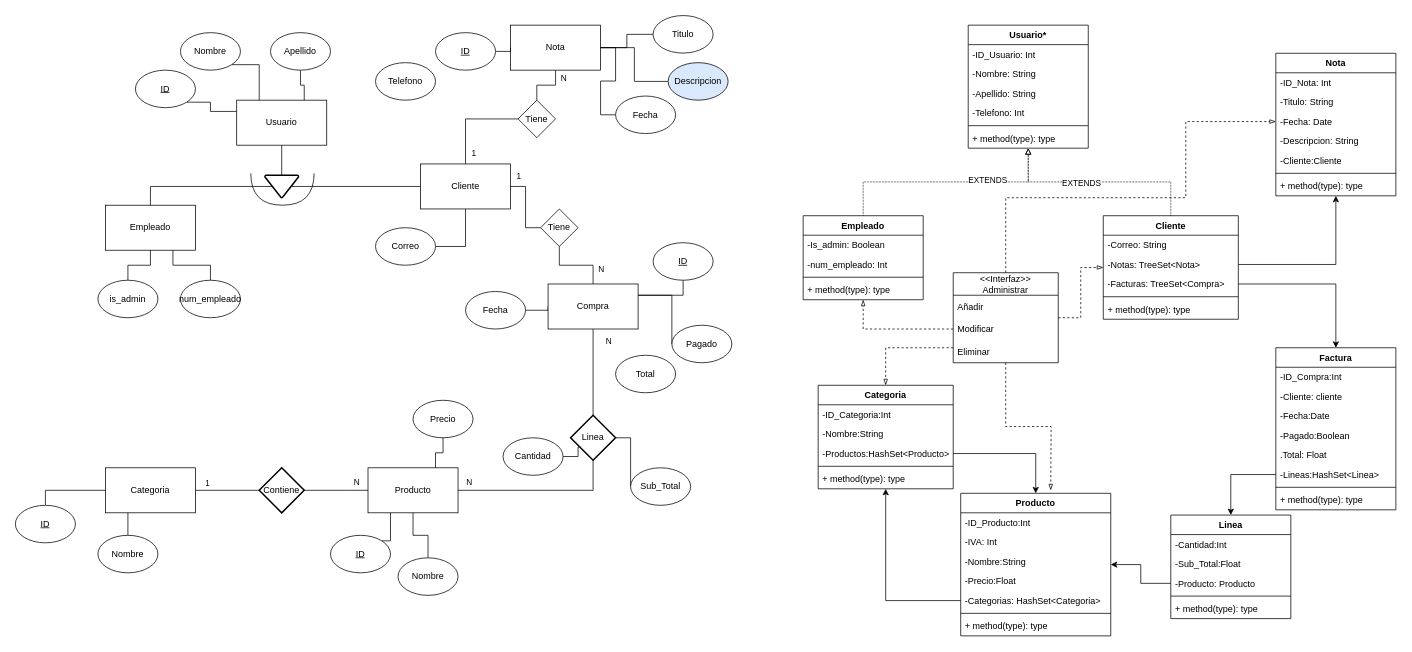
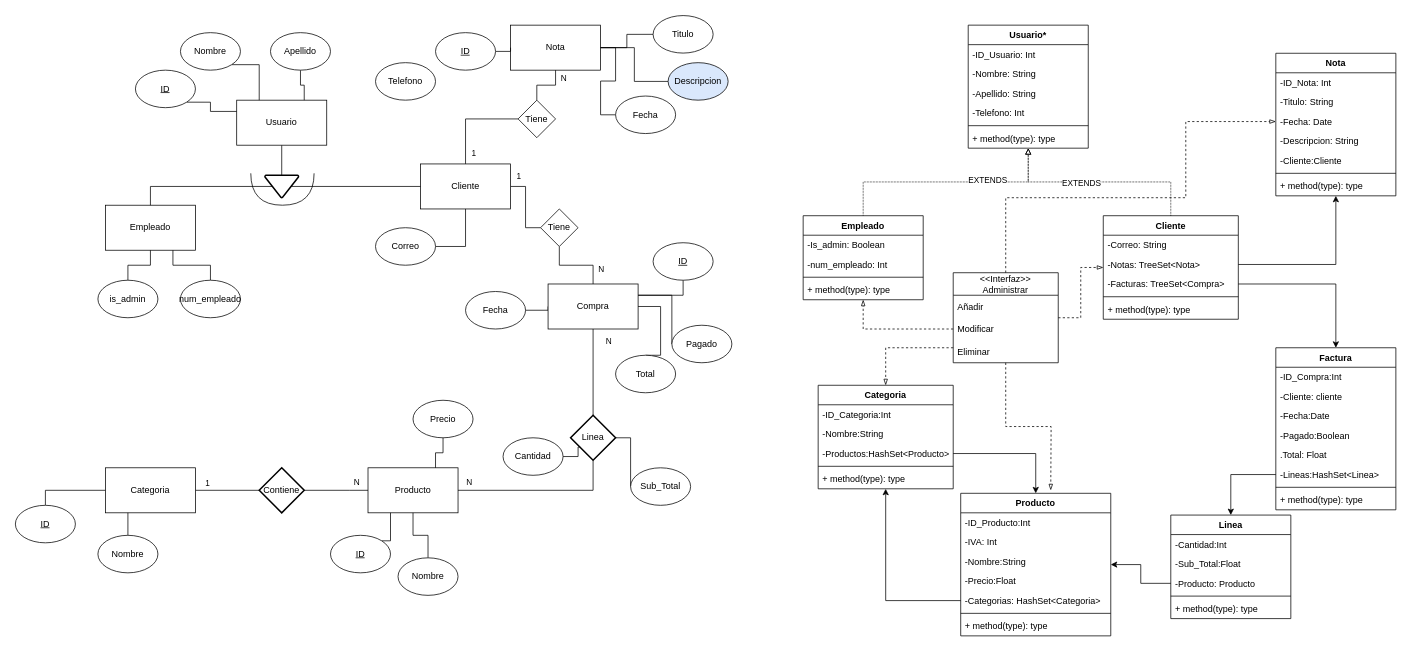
edge "Compra" -- "Total": added
